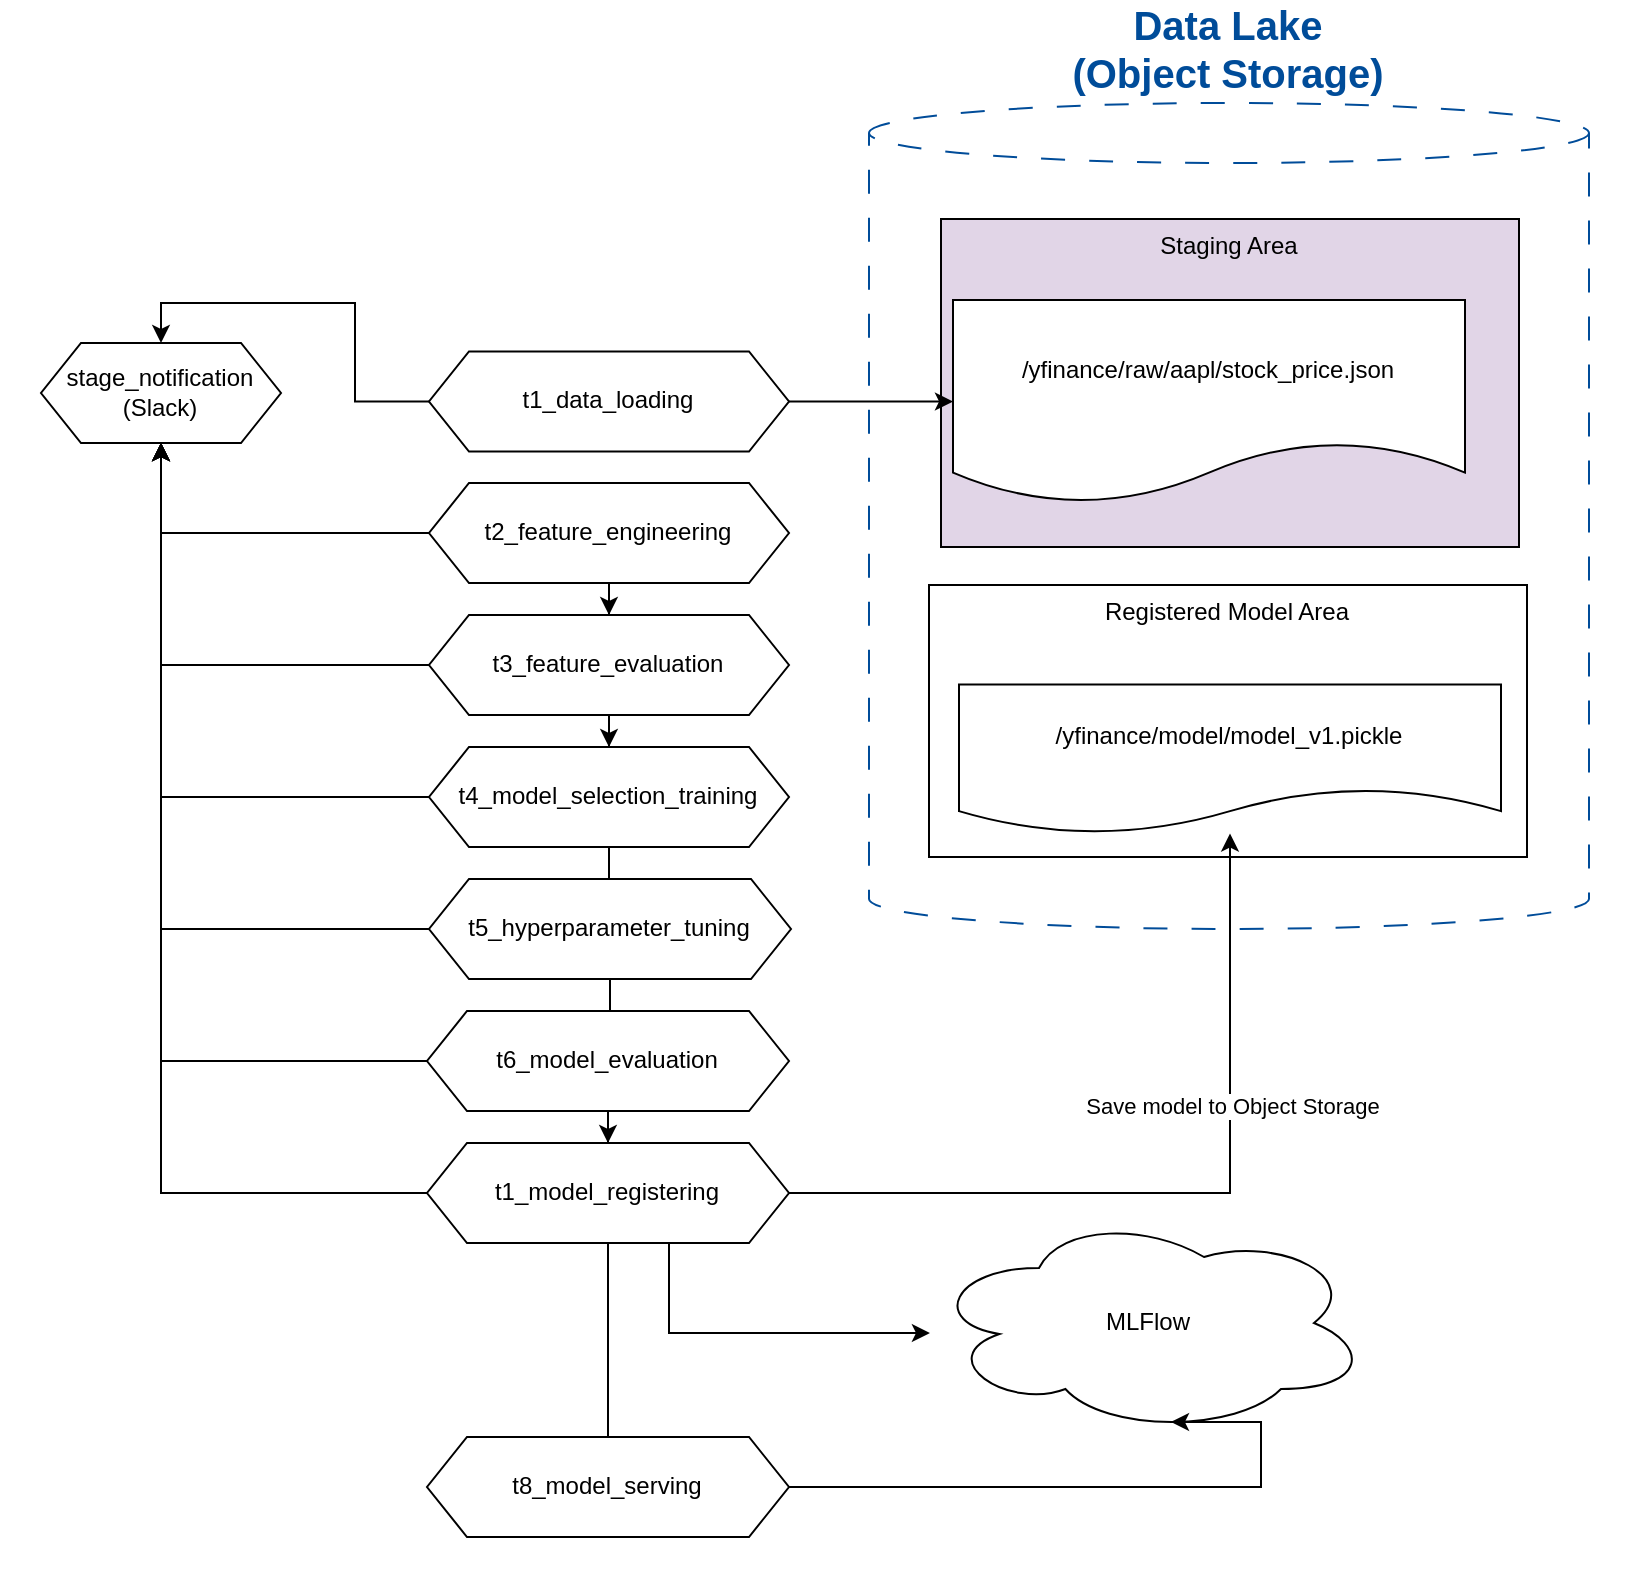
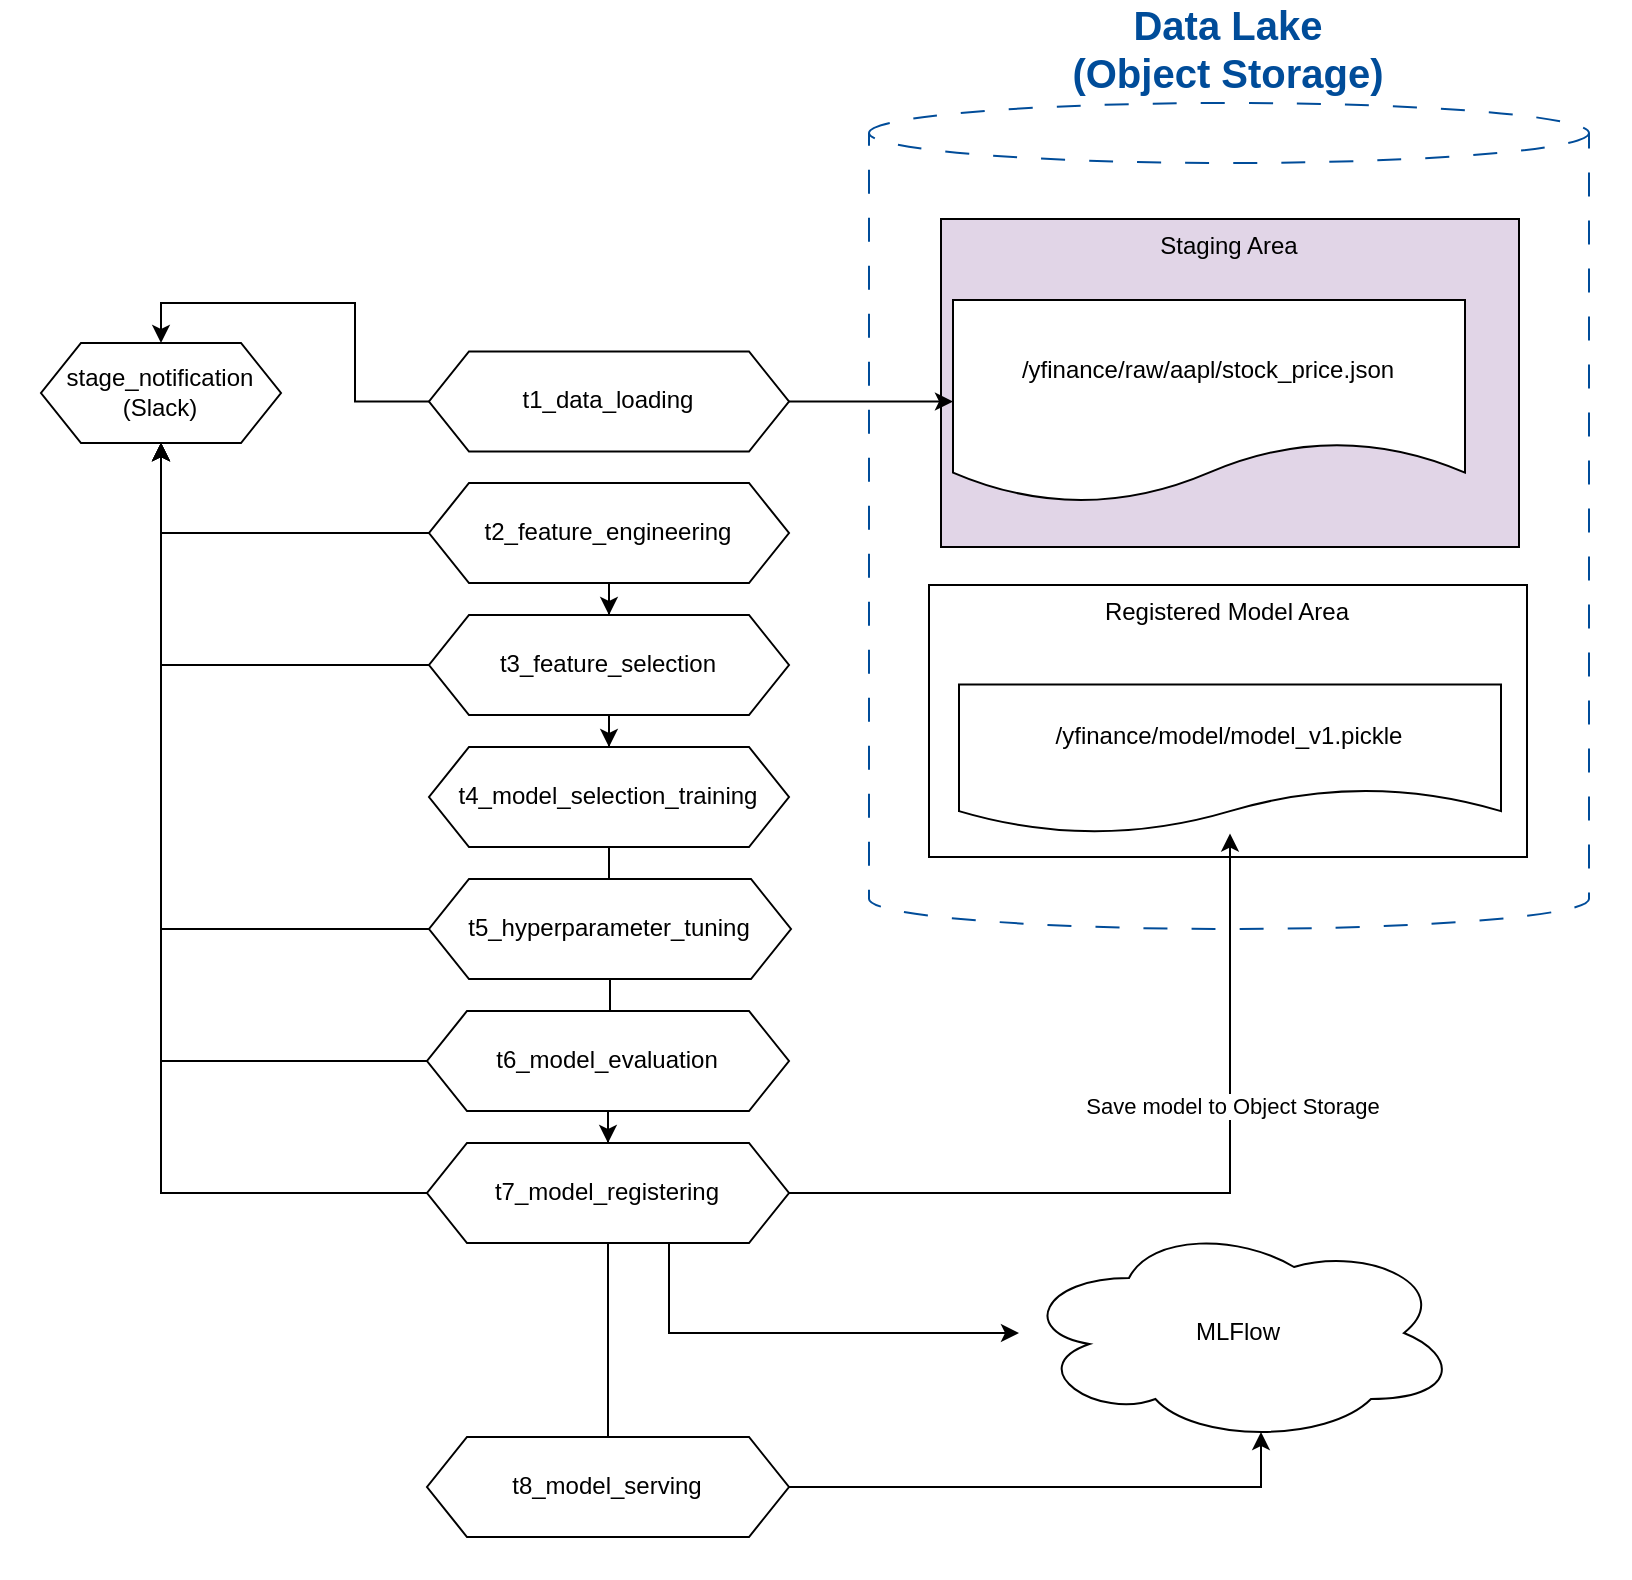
node "t3_feature_evaluation": label "t3_feature_evaluation" -> "t3_feature_selection"
edge "t4_model_selection_training" -> "stage_notification (Slack)": removed
node "t1_model_registering": label "t1_model_registering" -> "t7_model_registering"
node "MLFlow": moved (1149, 1323) -> (1239, 1333)
